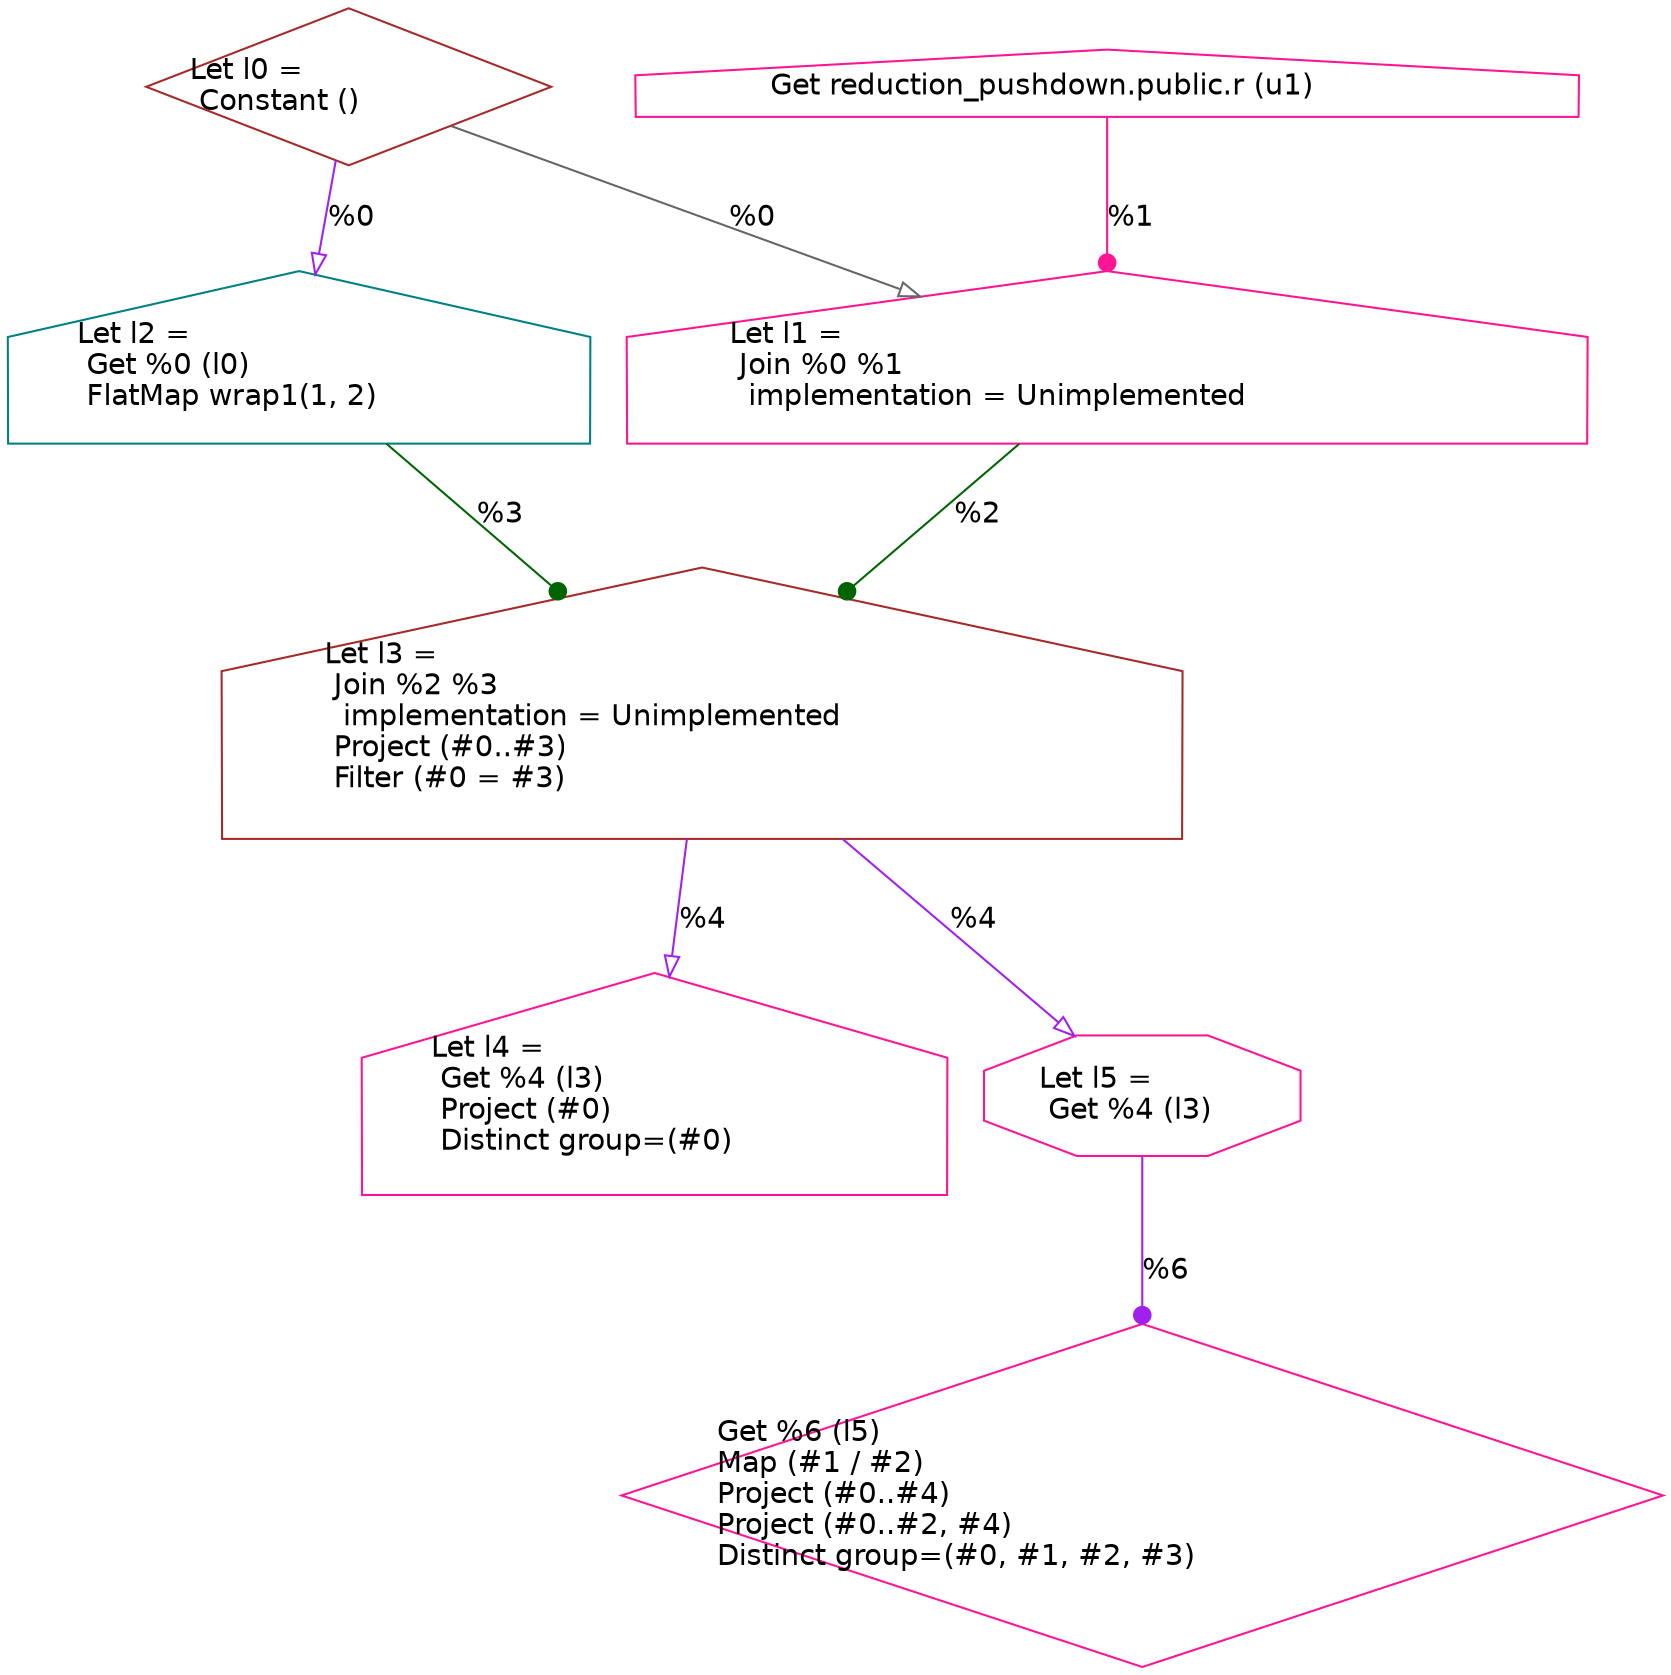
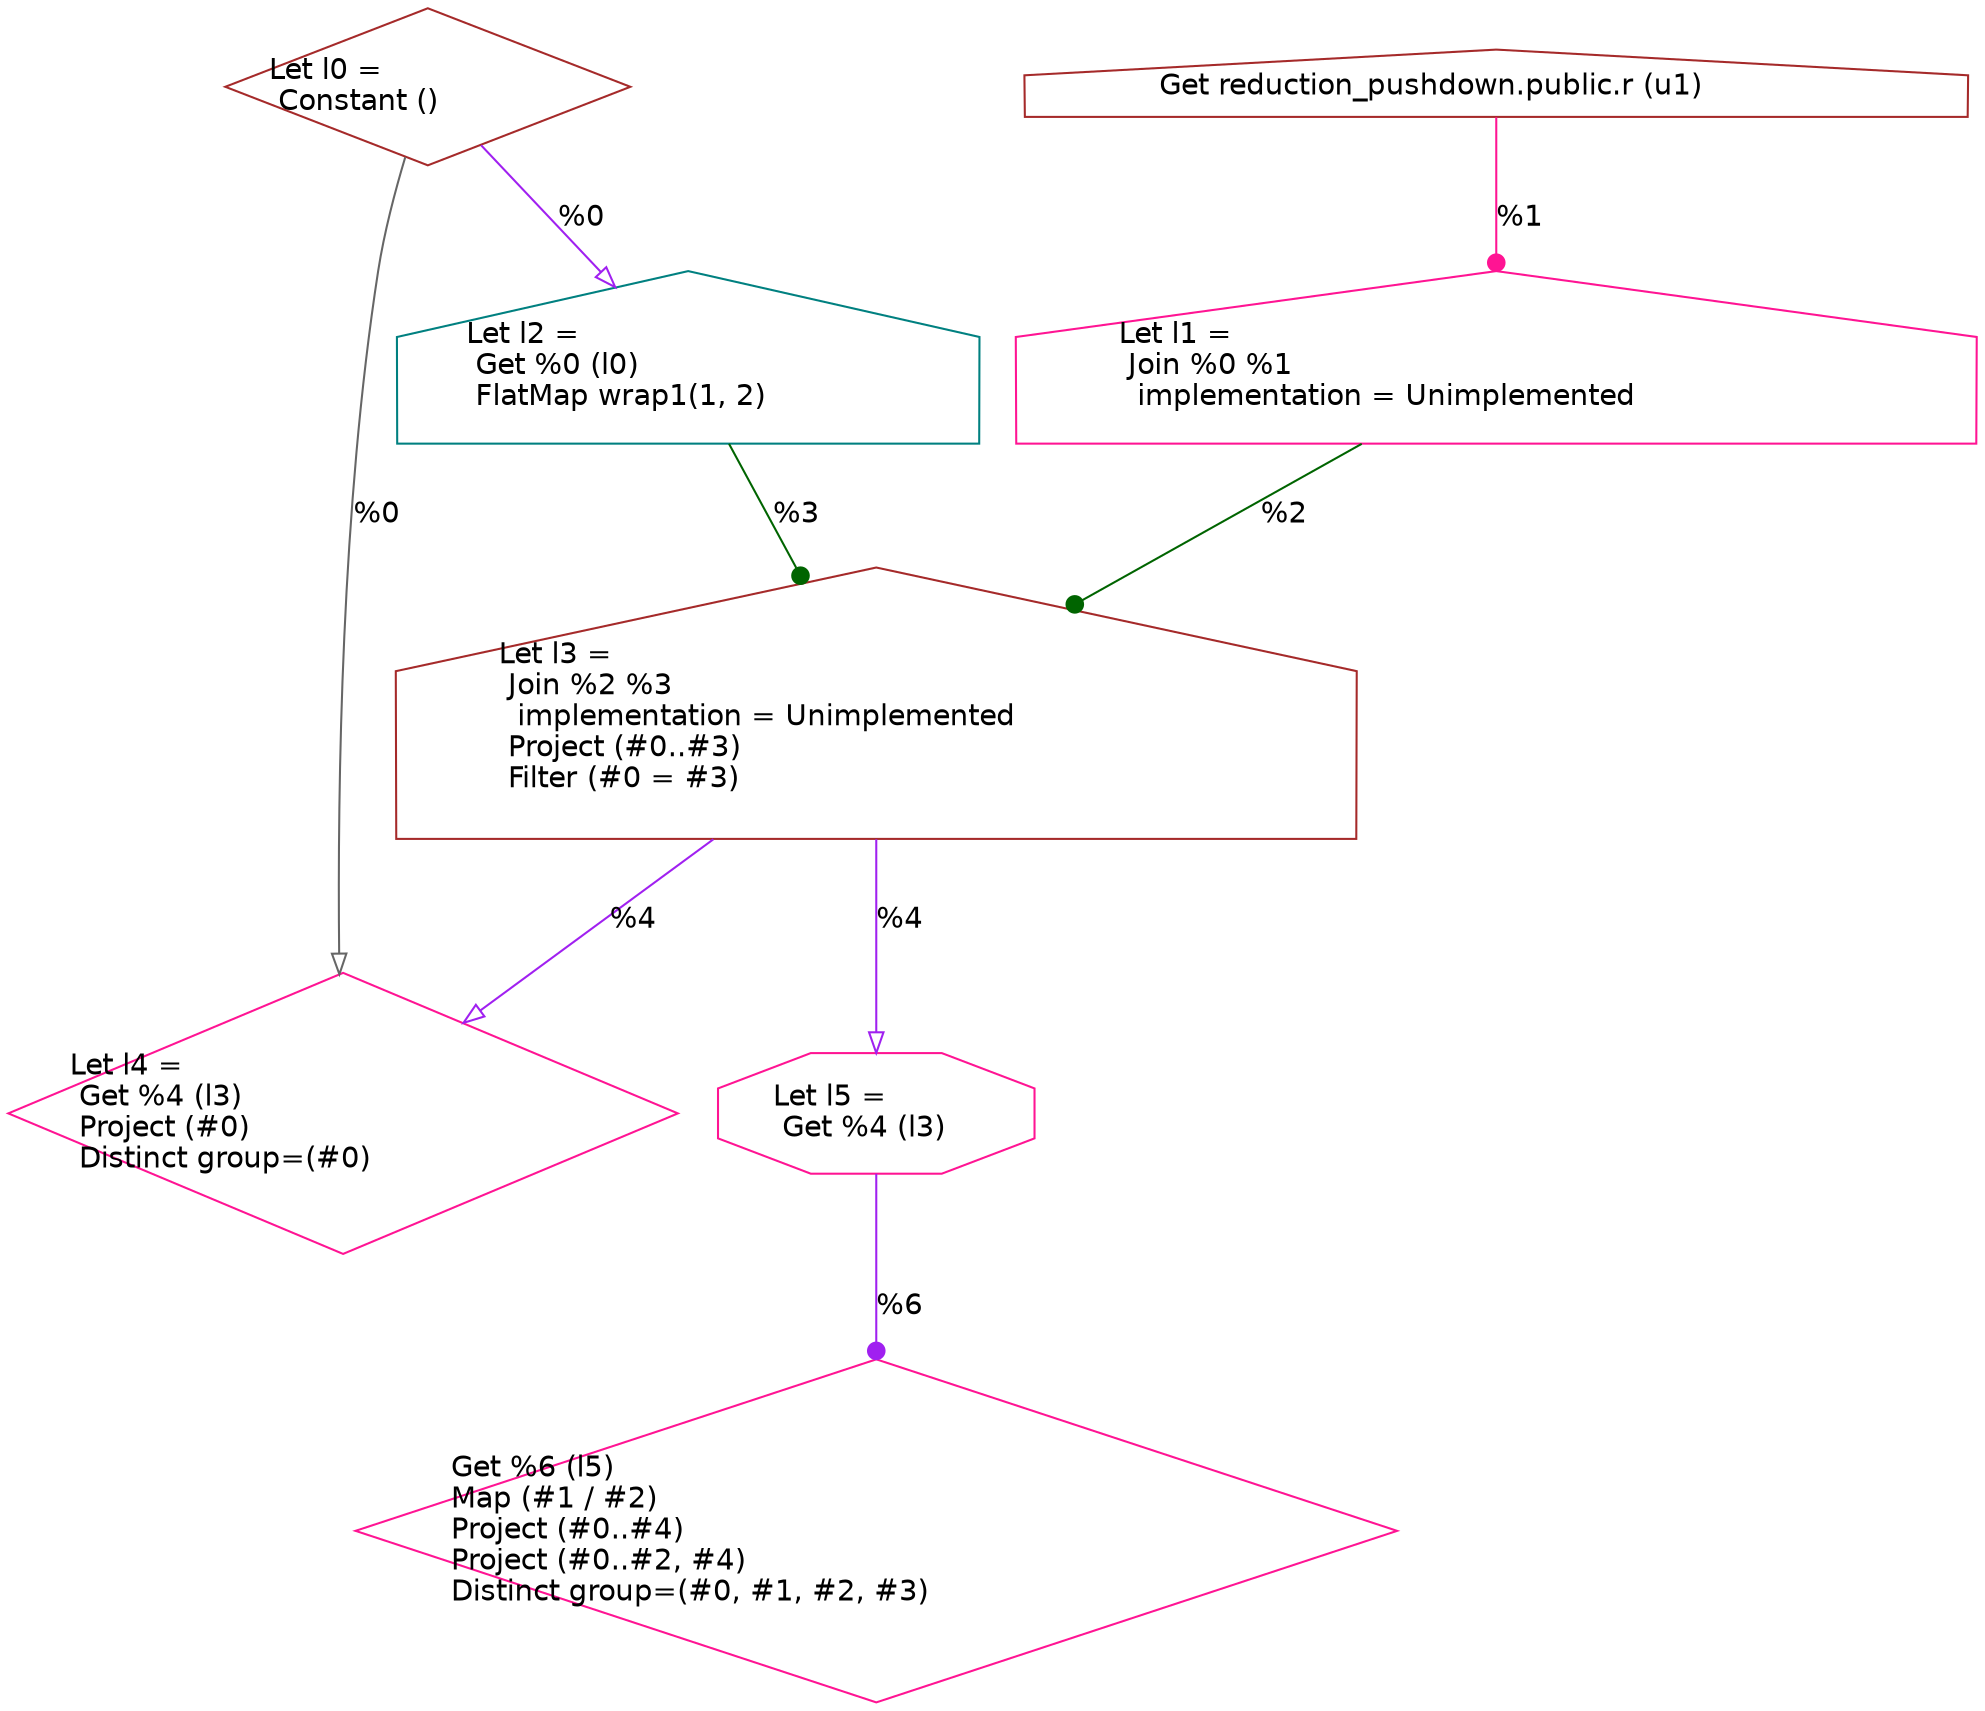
node "Get reduction_pushdown.public.r (u1)": color deeppink -> brown
edge "Let l0 = Constant ()" -> "Let l1 = Join %0 %1 implementation = Unimplemented": now "Let l0 = Constant ()" -> "Let l4 = Get %4 (l3) Project (#0) Distinct group=(#0)"
node "Let l4 = Get %4 (l3) Project (#0) Distinct group=(#0)": shape house -> diamond
